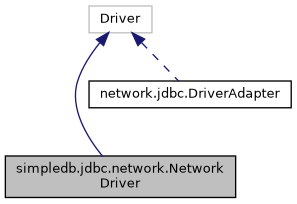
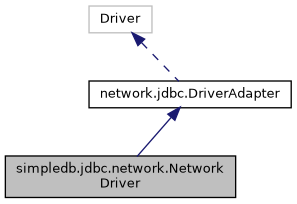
edge "simpledb.jdbc.network.Network Driver" -> "Driver": now "simpledb.jdbc.network.Network Driver" -> "network.jdbc.DriverAdapter"
